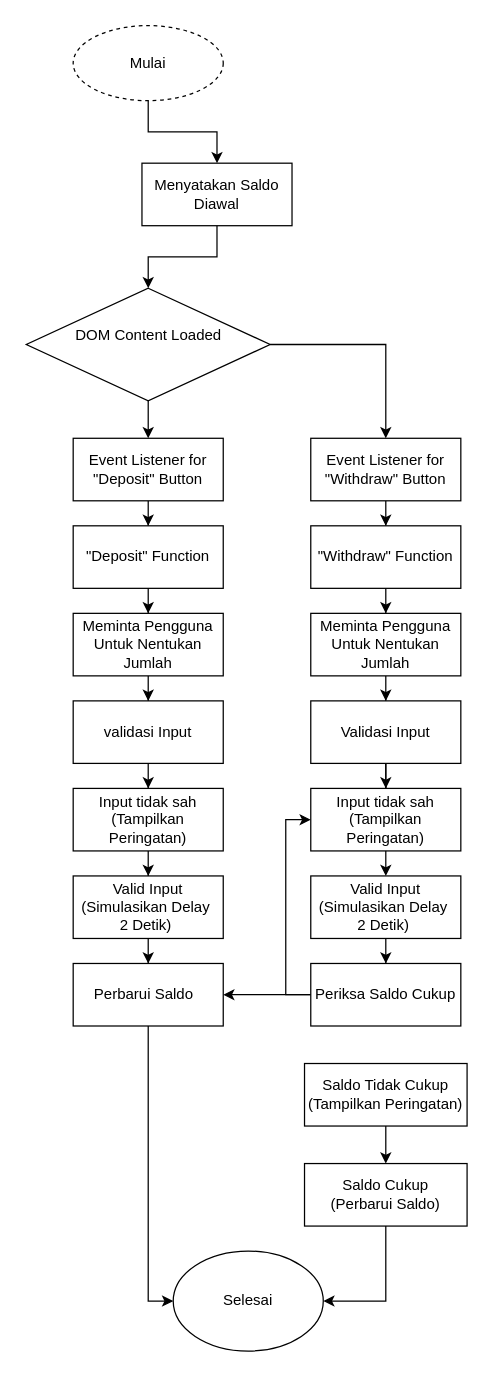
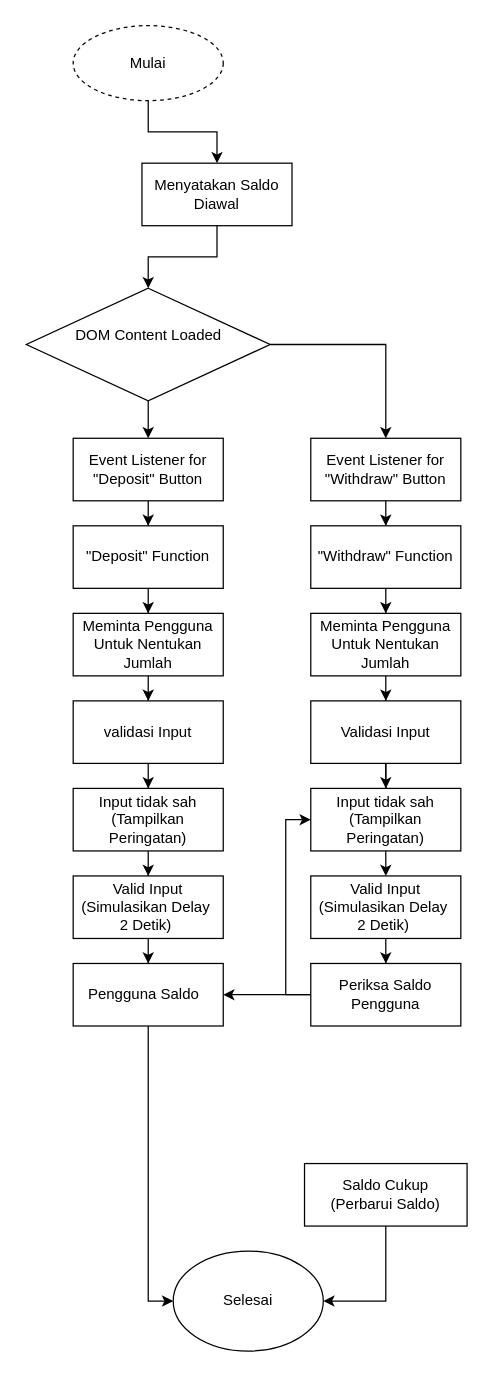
node "Perbarui Saldo": label "Perbarui Saldo" -> "Pengguna Saldo"
node "Periksa Saldo Cukup": label "Periksa Saldo Cukup" -> "Periksa Saldo Pengguna"
node "Saldo Tidak Cukup (Tampilkan Peringatan)": removed
edge "Saldo Tidak Cukup (Tampilkan Peringatan)" -> "Saldo Cukup (Perbarui Saldo)": removed
